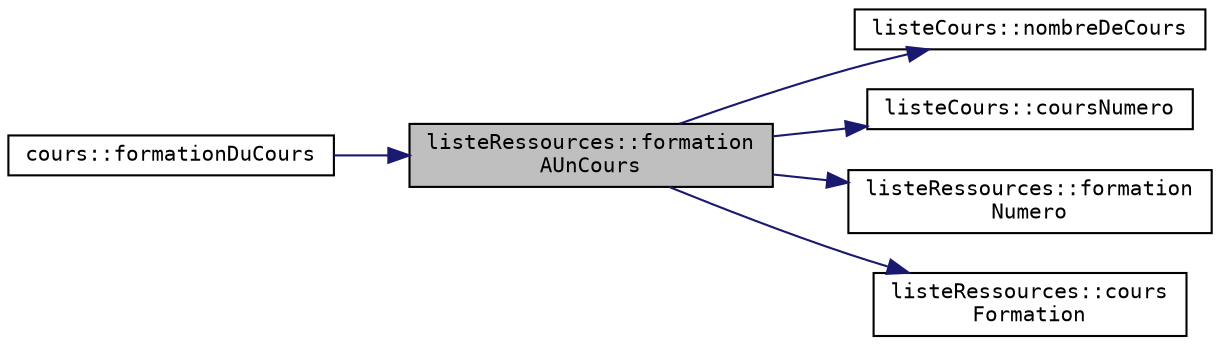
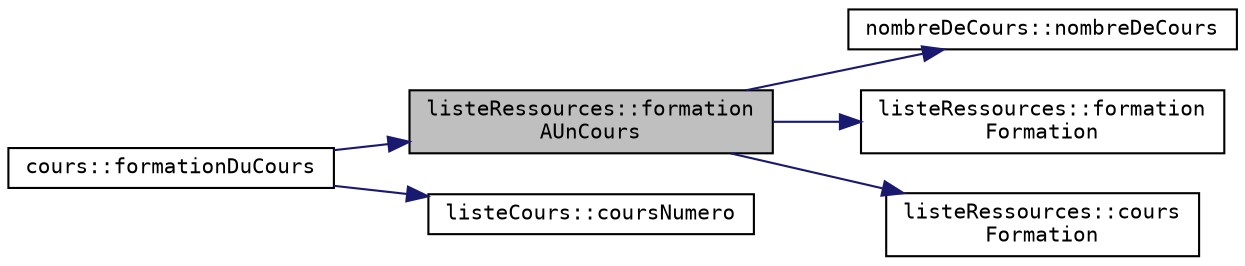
node "listeCours::nombreDeCours": label "listeCours::nombreDeCours" -> "nombreDeCours::nombreDeCours"
edge "listeRessources::formation AUnCours" -> "listeCours::coursNumero": now "cours::formationDuCours" -> "listeCours::coursNumero"
node "listeRessources::formation Numero": label "listeRessources::formation Numero" -> "listeRessources::formation Formation"
